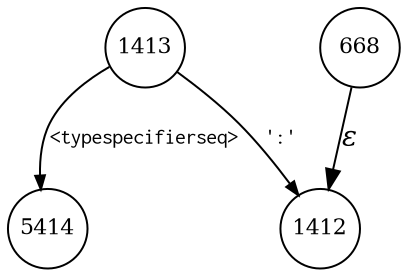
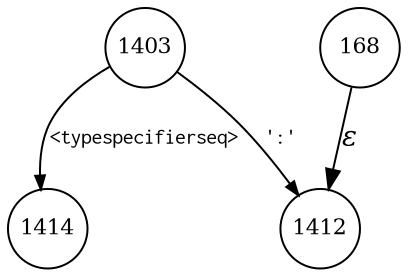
node "1413": label "1413" -> "1403"
node "668": label "668" -> "168"
node "5414": label "5414" -> "1414"
